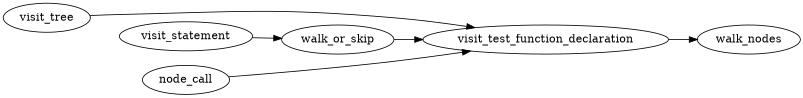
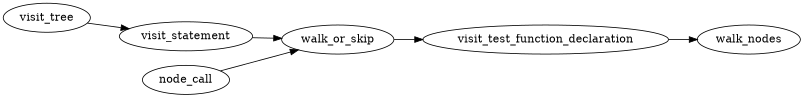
edge "visit_tree" -> "visit_test_function_declaration": now "visit_tree" -> "visit_statement"
edge "node_call" -> "visit_test_function_declaration": now "node_call" -> "walk_or_skip"
